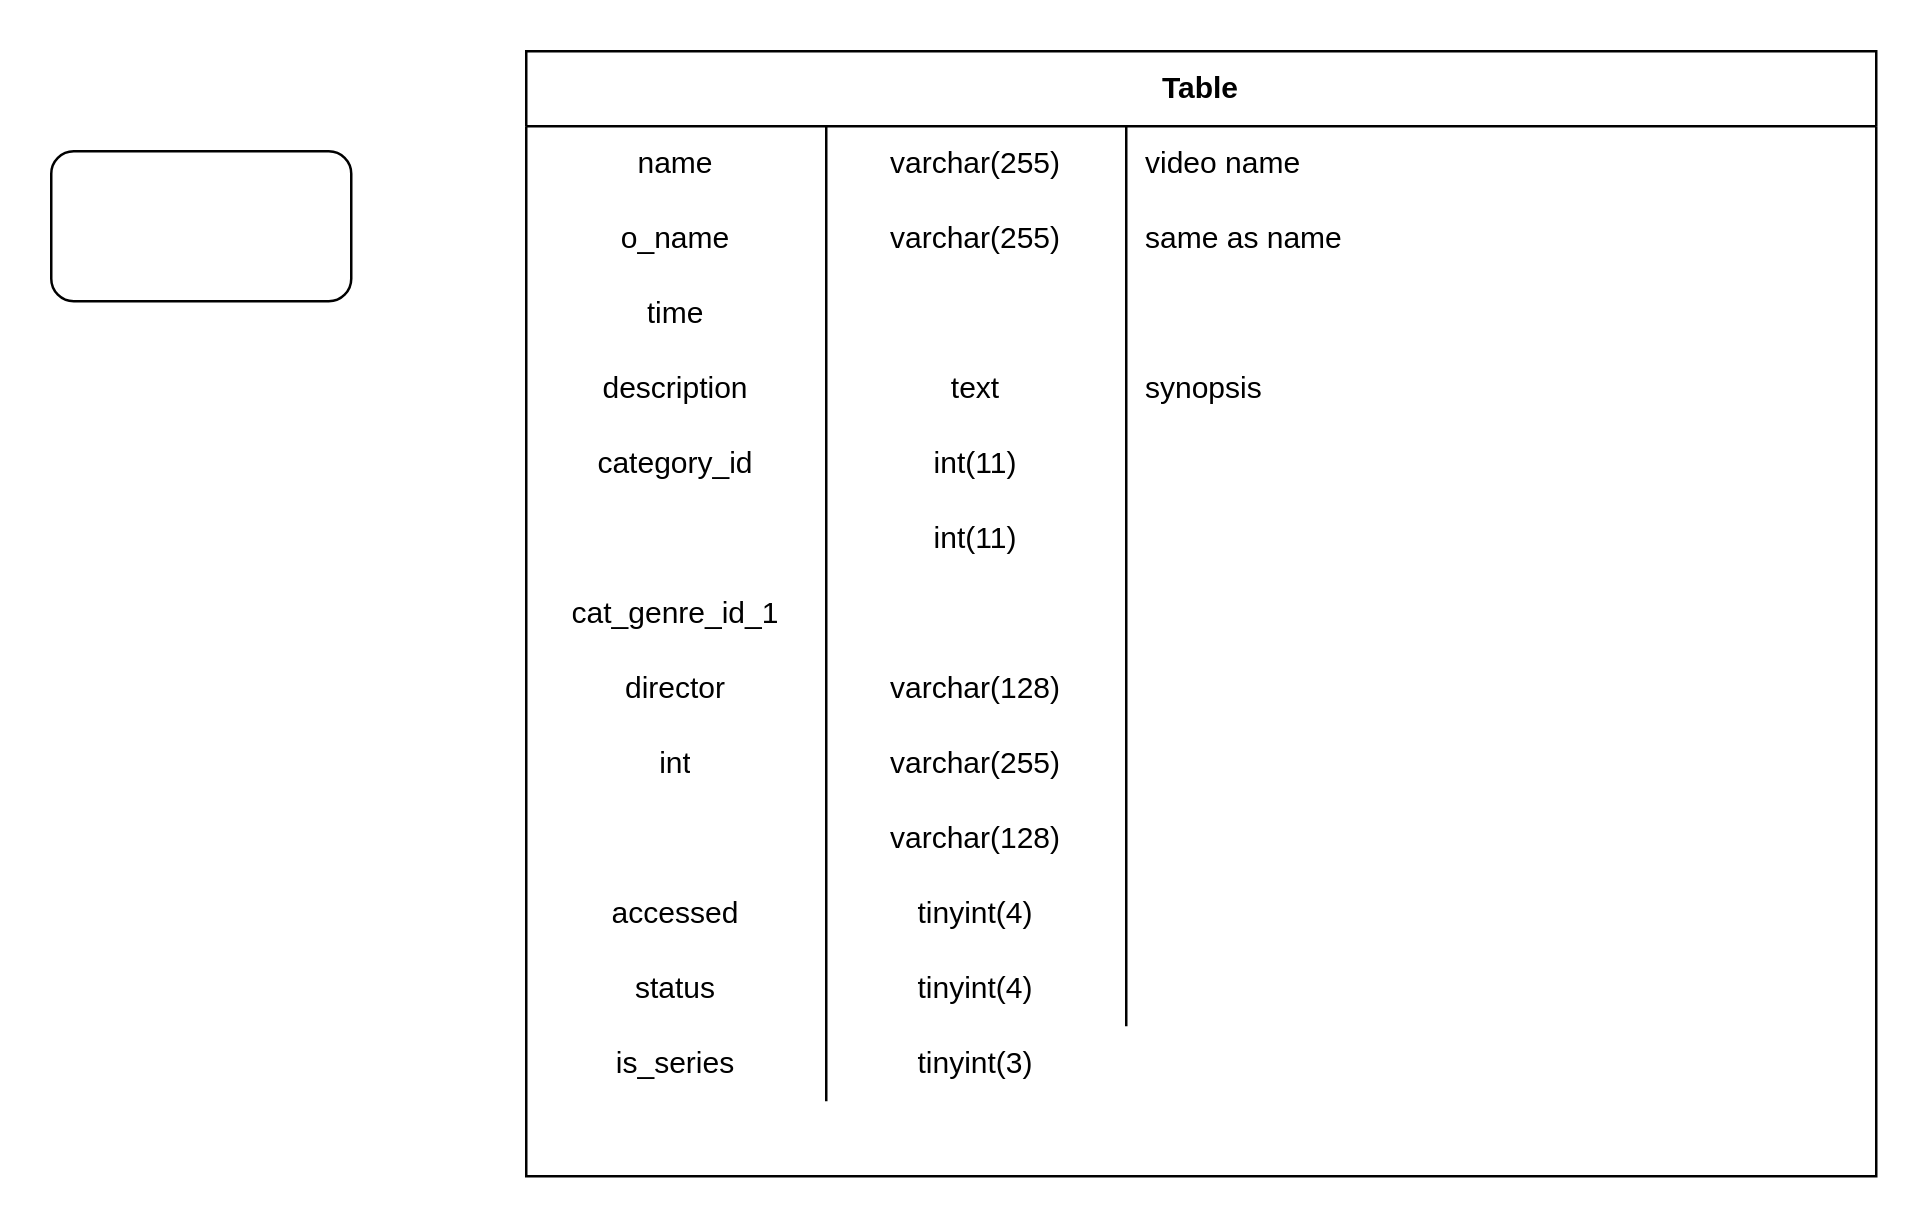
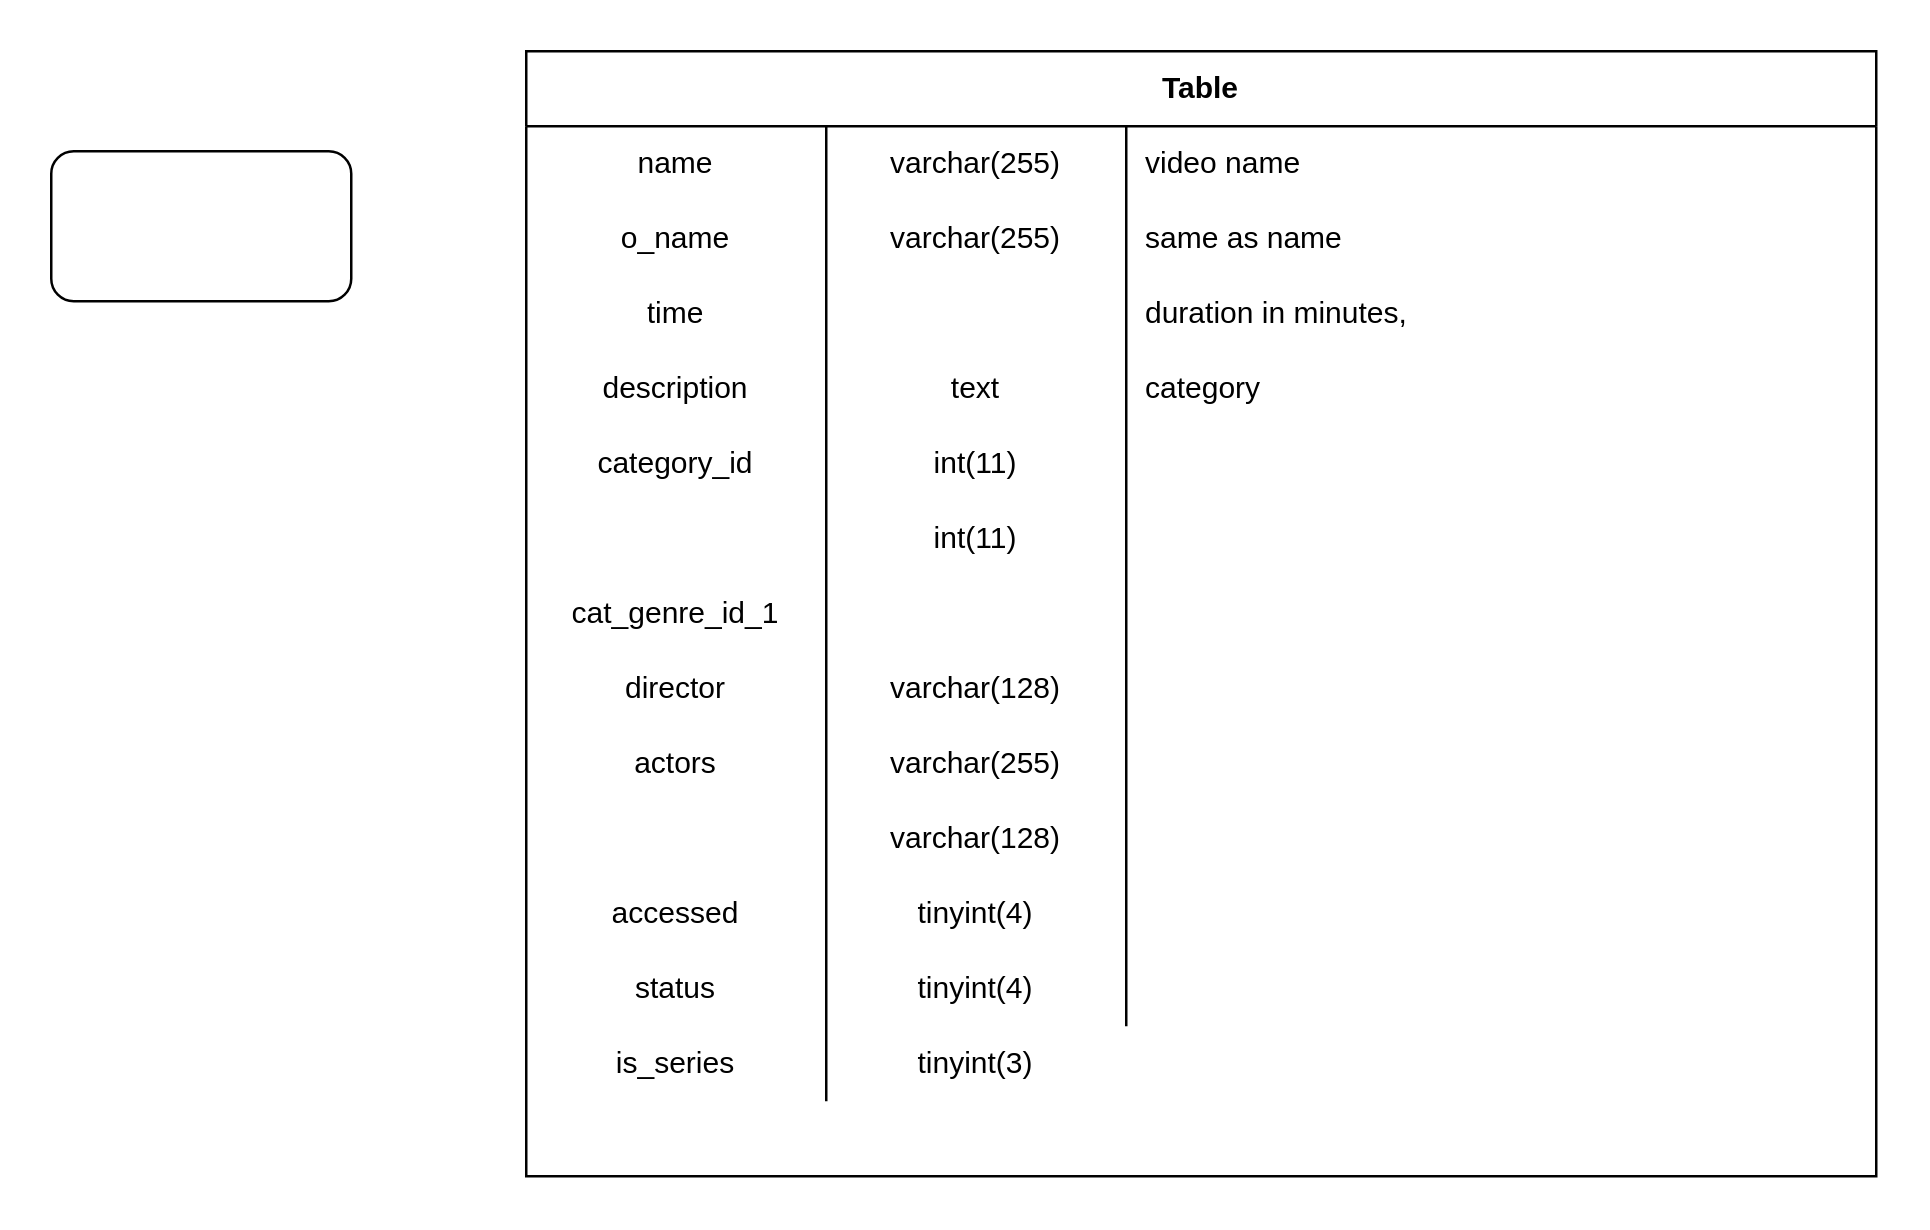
node "duration in minutes,": added
node "synopsis": label "synopsis" -> "category"
node "int": label "int" -> "actors"
